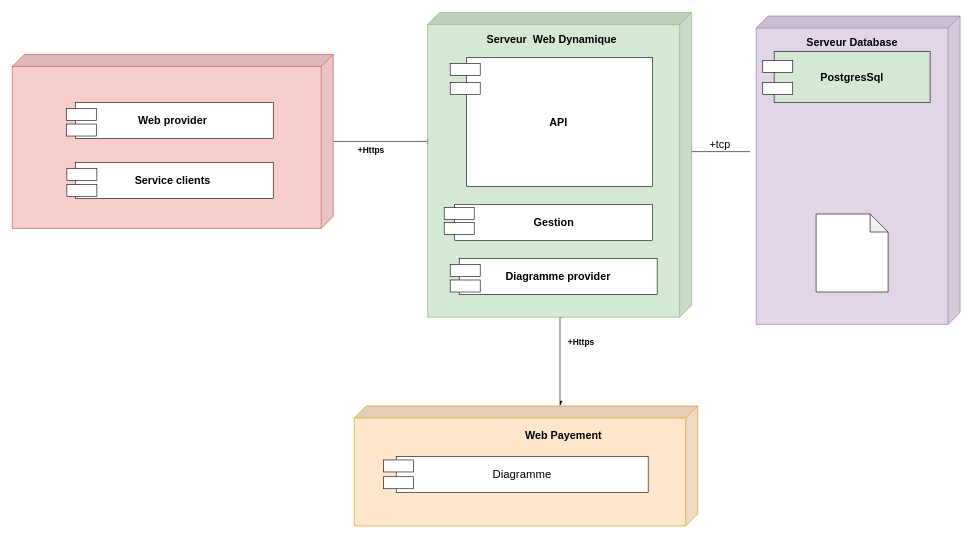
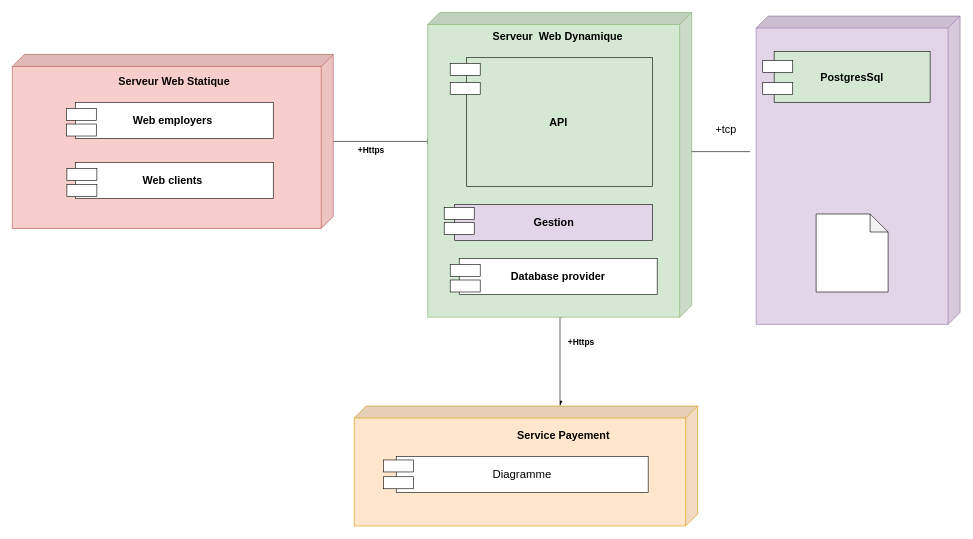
node "Serveur Web Dynamique": moved (552, 39) -> (558, 36)
node "Serveur Database": removed
node "Serveur Web Statique": added
node "Web provider": label "Web provider" -> "Web employers"
node "API": fillcolor #ffffff -> #d5e8d4
node "+tcp": moved (720, 145) -> (726, 130)
node "Service clients": label "Service clients" -> "Web clients"
node "Gestion": fillcolor #ffffff -> #e1d5e7
node "Diagramme provider": label "Diagramme provider" -> "Database provider"
node "Web Payement": label "Web Payement" -> "Service Payement"
